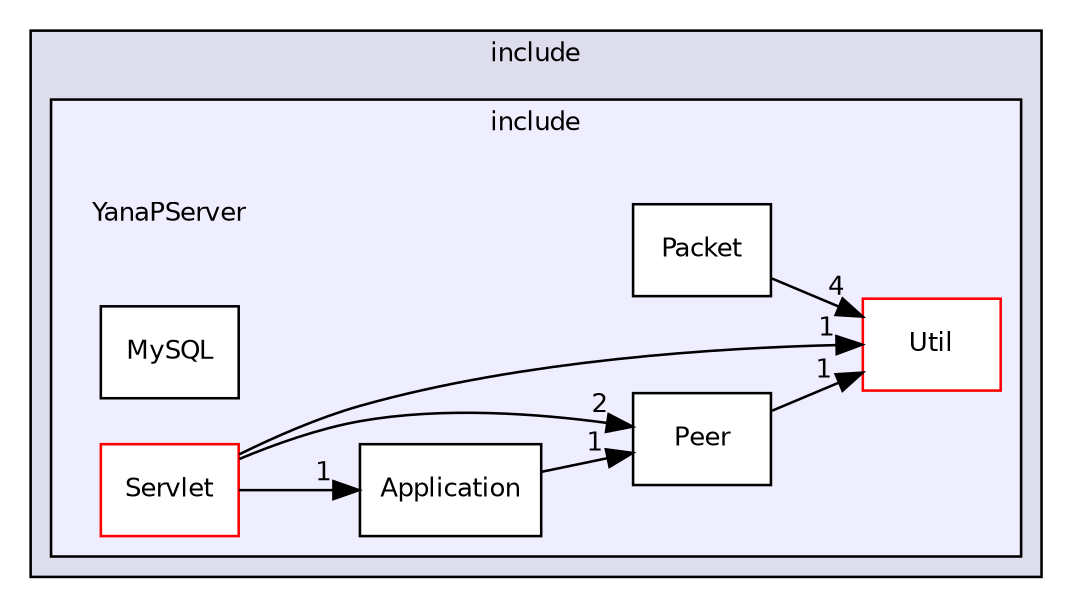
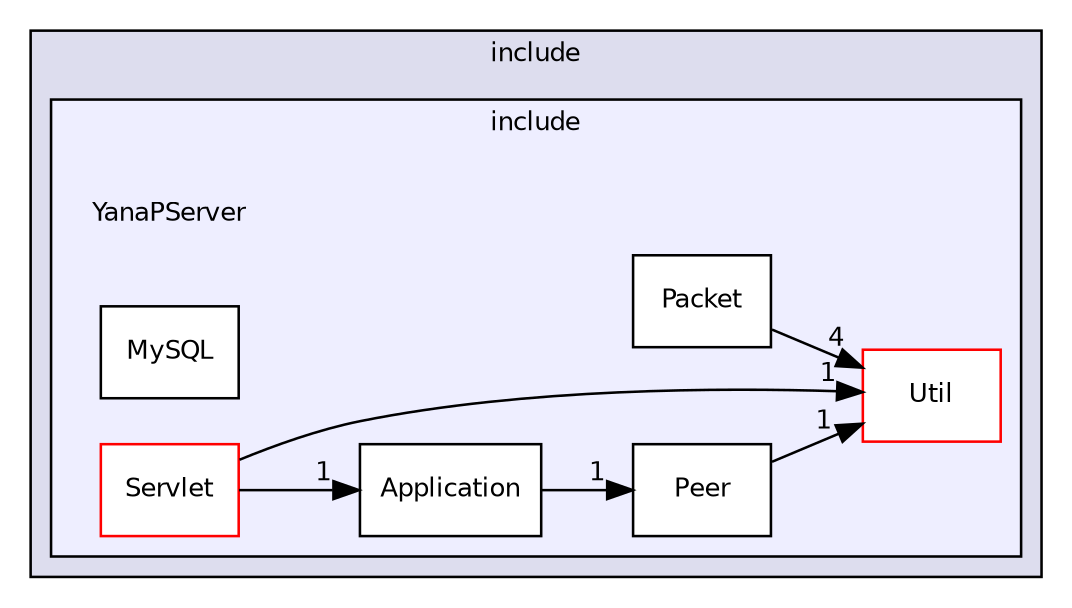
edge "Servlet" -> "Peer": removed
